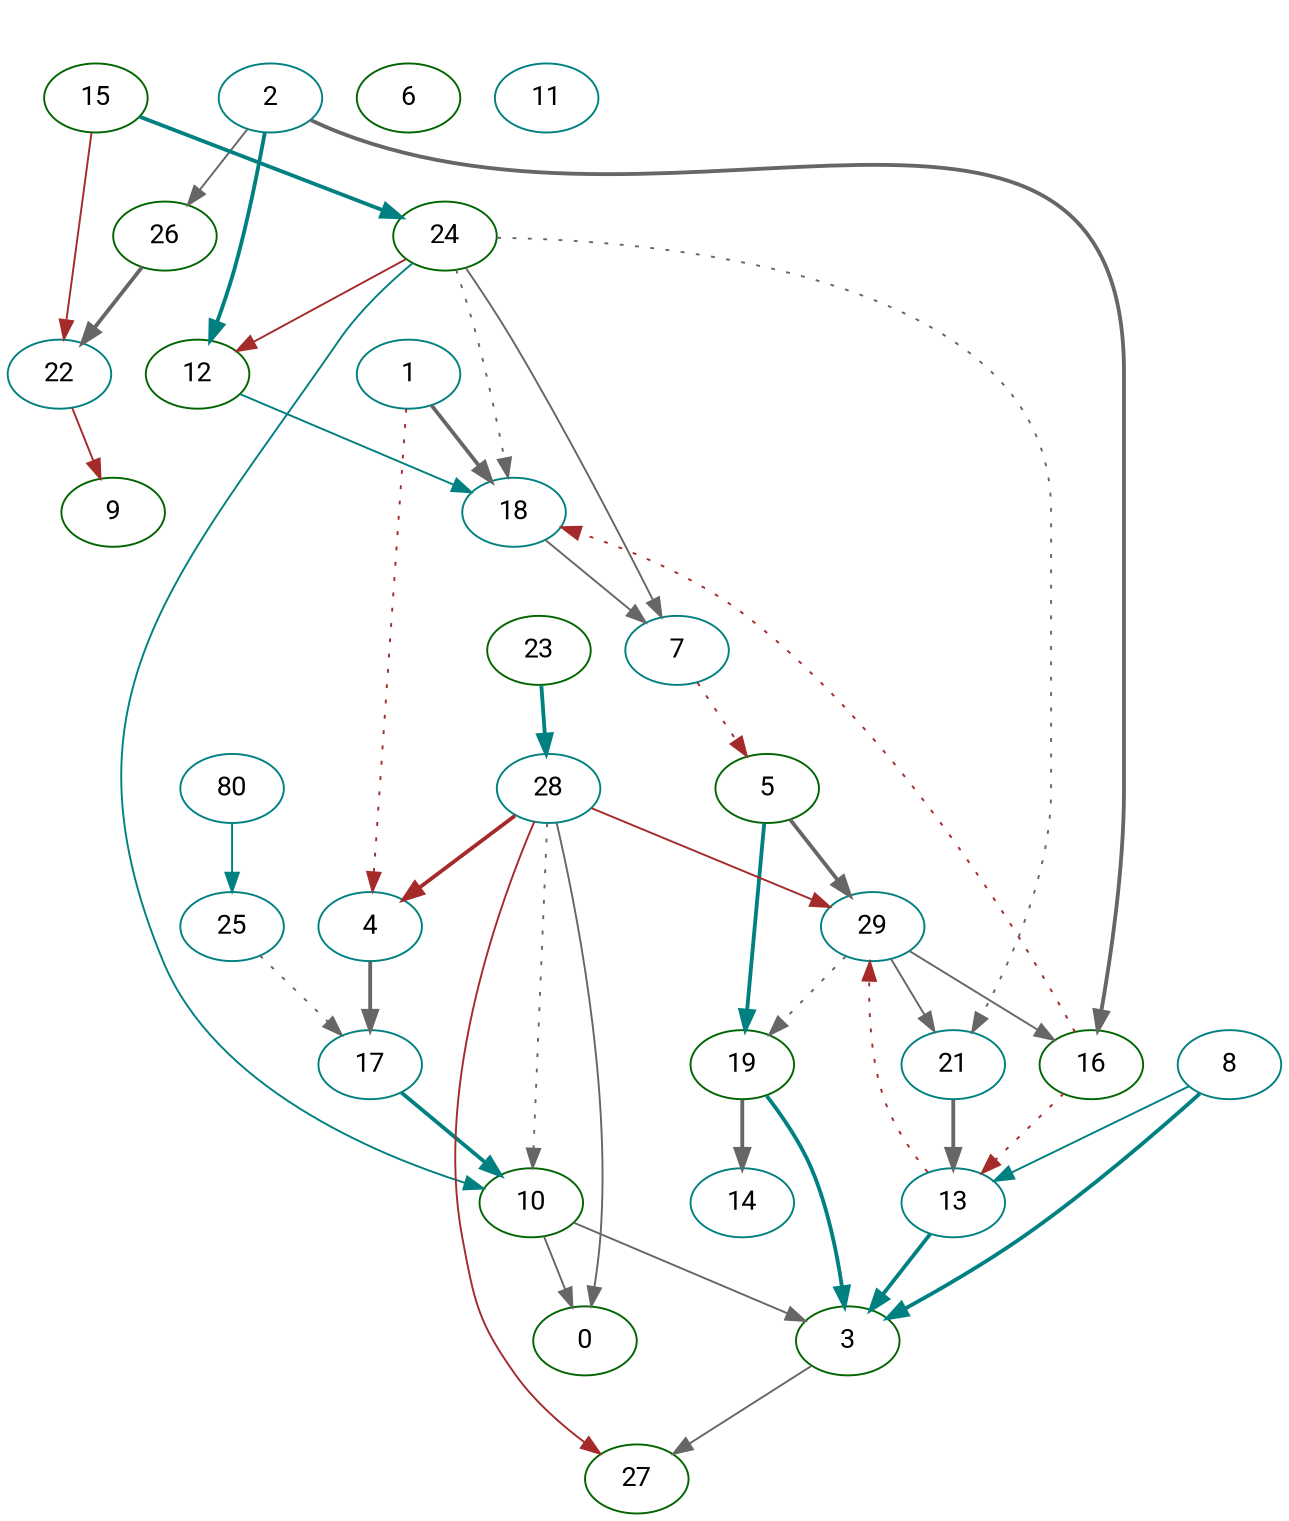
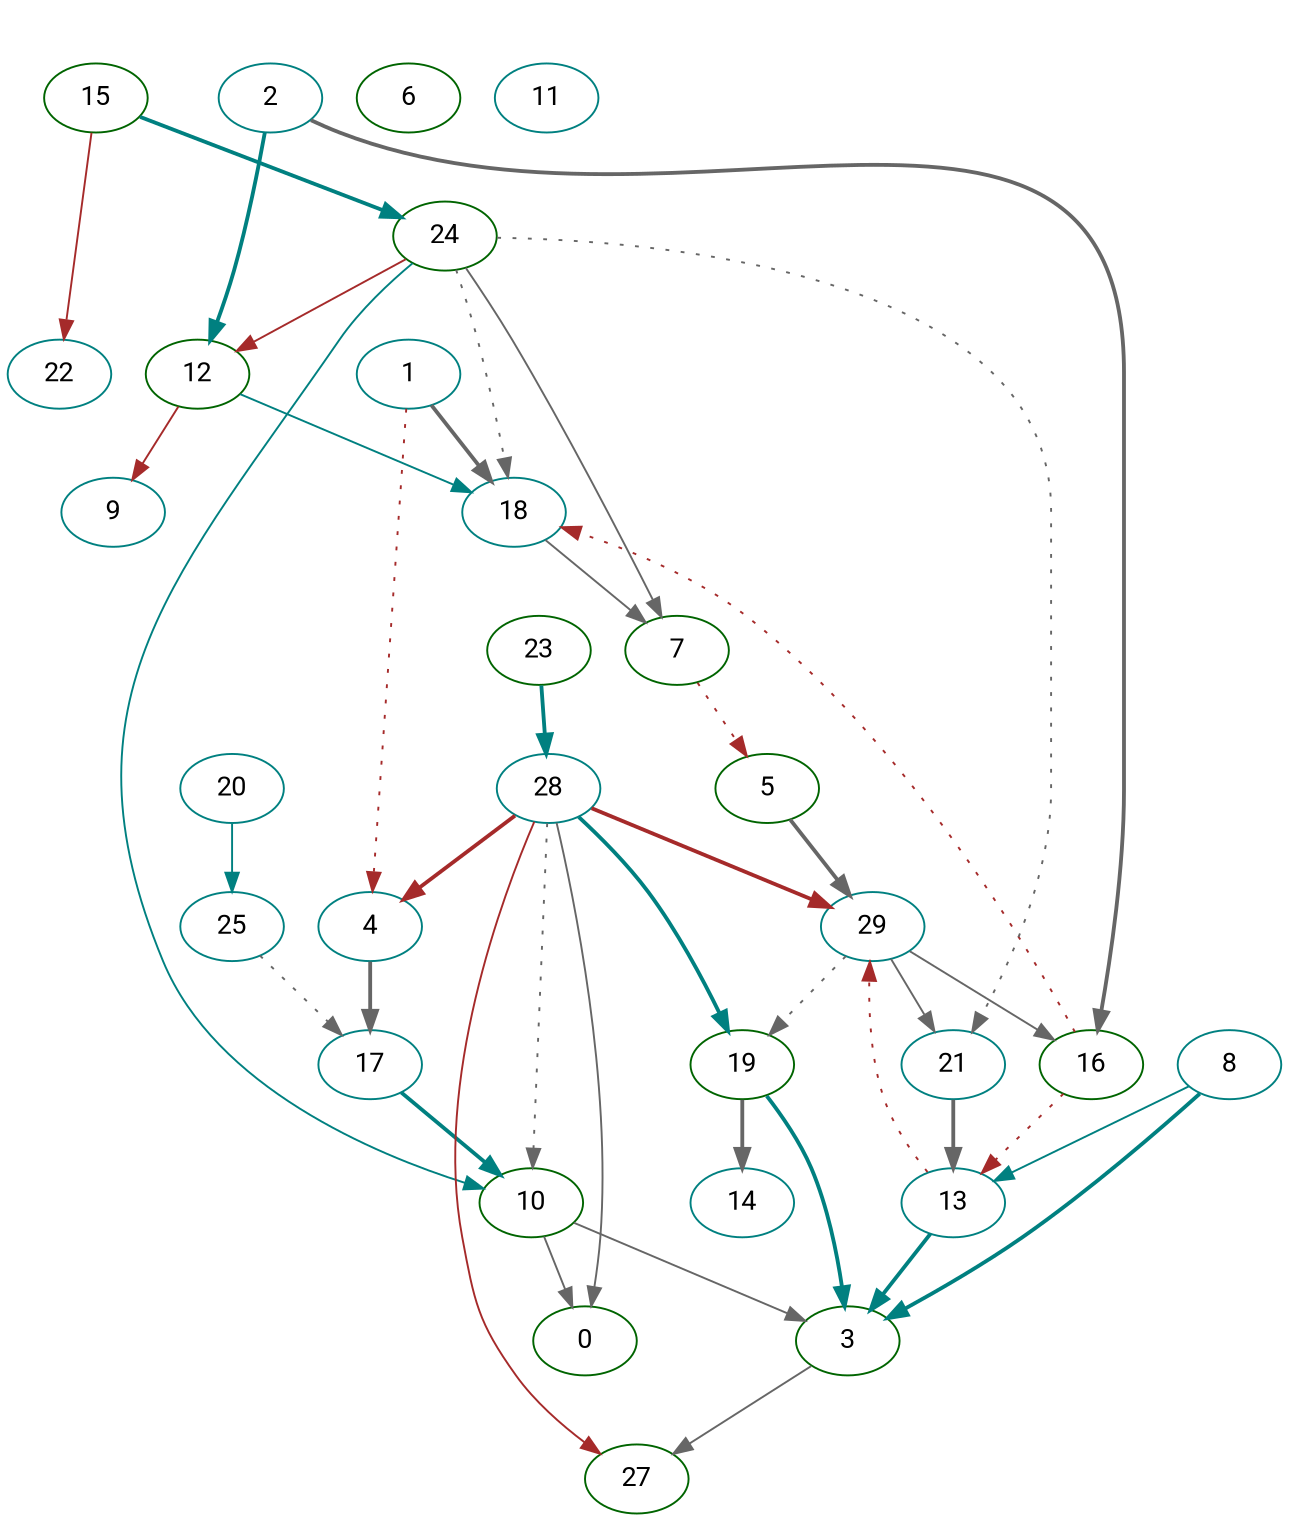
node "26": removed
edge "22" -> "9": now "12" -> "9"
node "9": color darkgreen -> teal
node "7": color teal -> darkgreen
node "80": label "80" -> "20"
edge "28" -> "29": style solid -> bold
edge "5" -> "19": now "28" -> "19"
